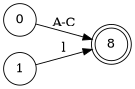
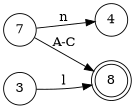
node "0": label "0" -> "7"
node "4": added
node "1": label "1" -> "3"
